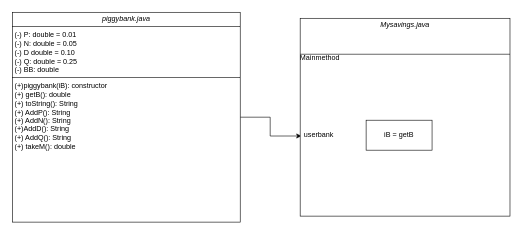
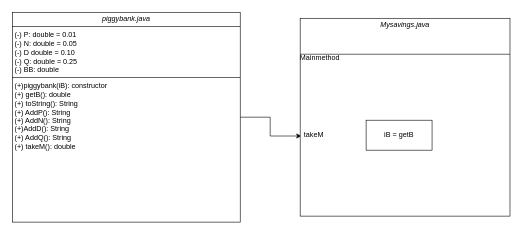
node "Mysavings.java Mainmethod userbank": label "Mysavings.java Mainmethod userbank" -> "Mysavings.java Mainmethod takeM"
